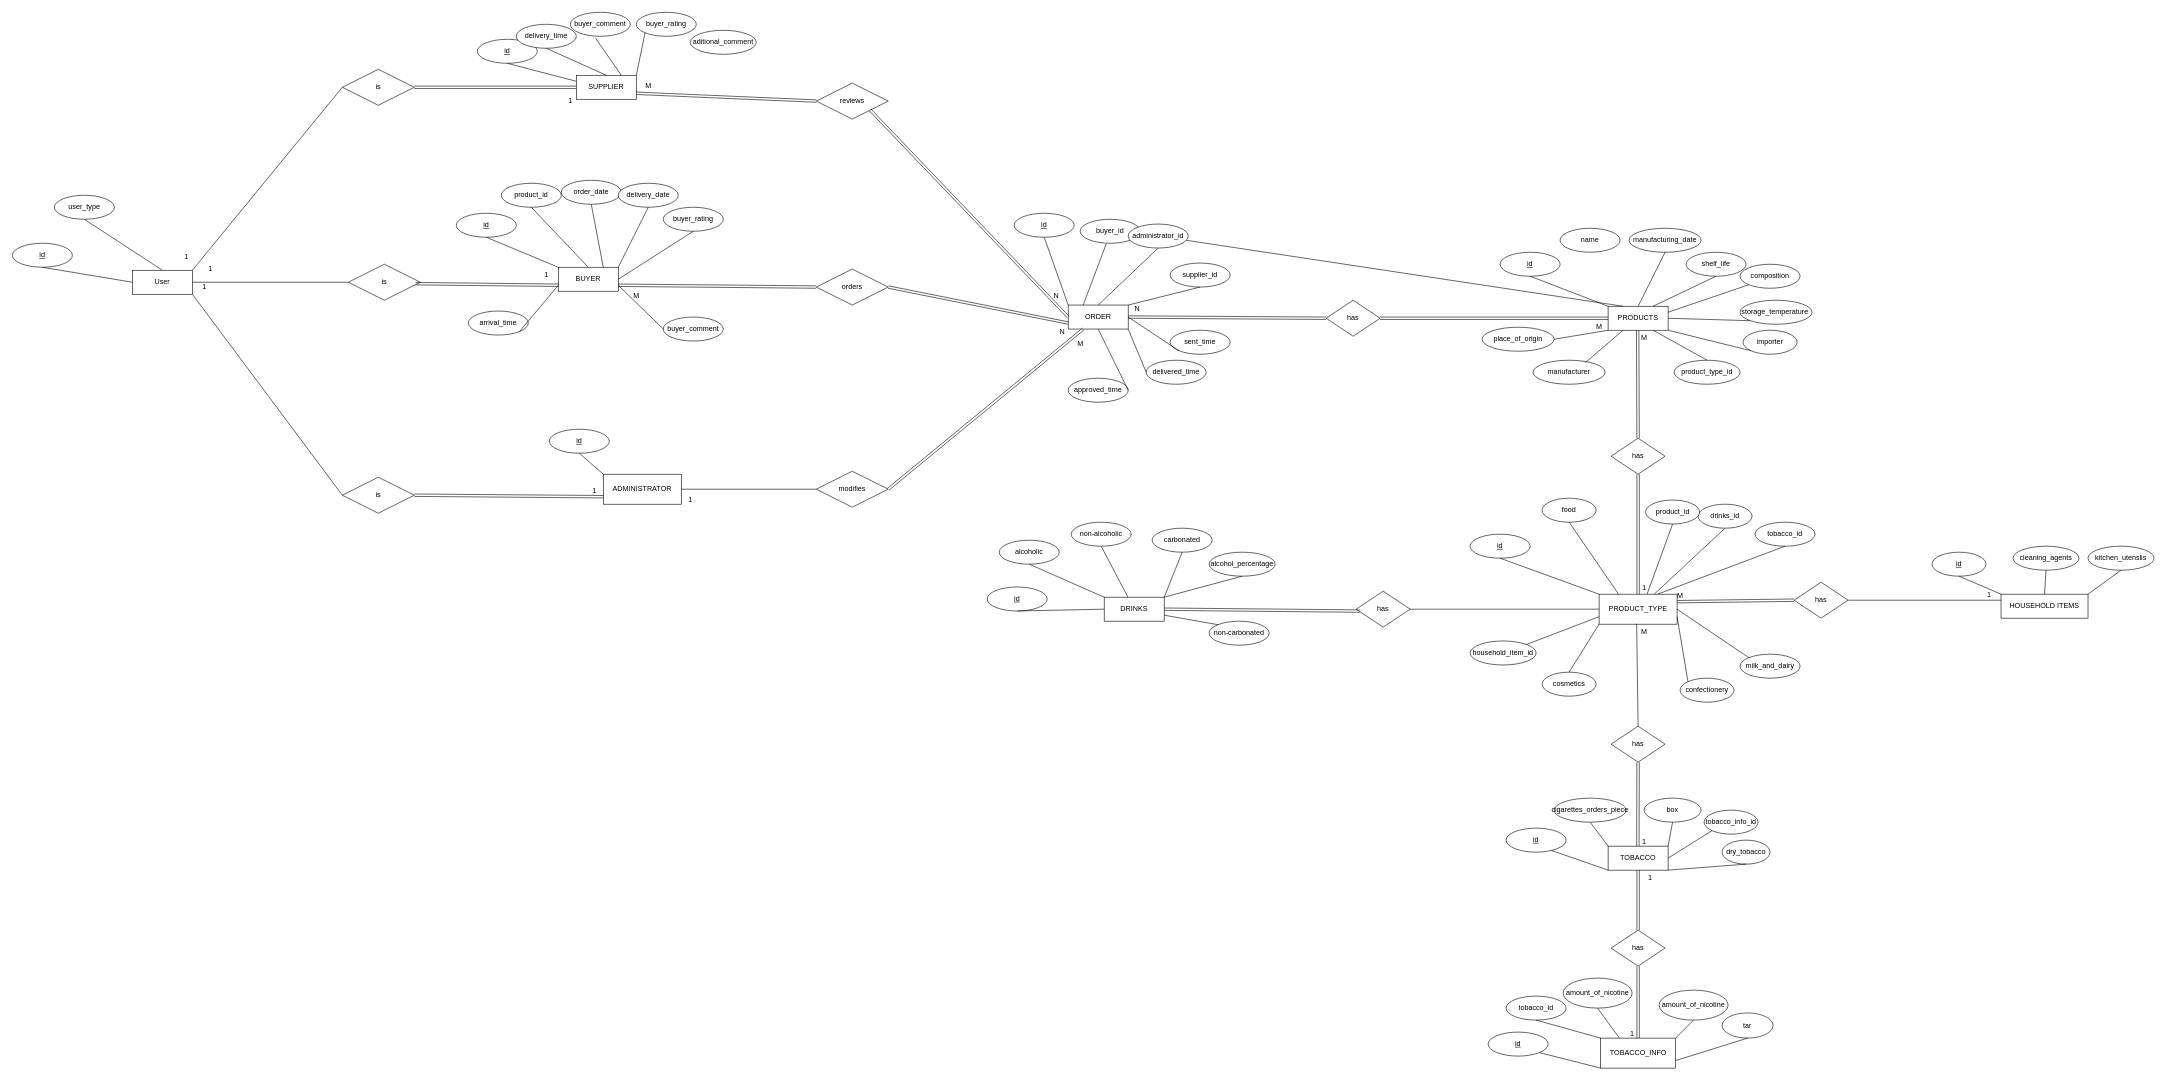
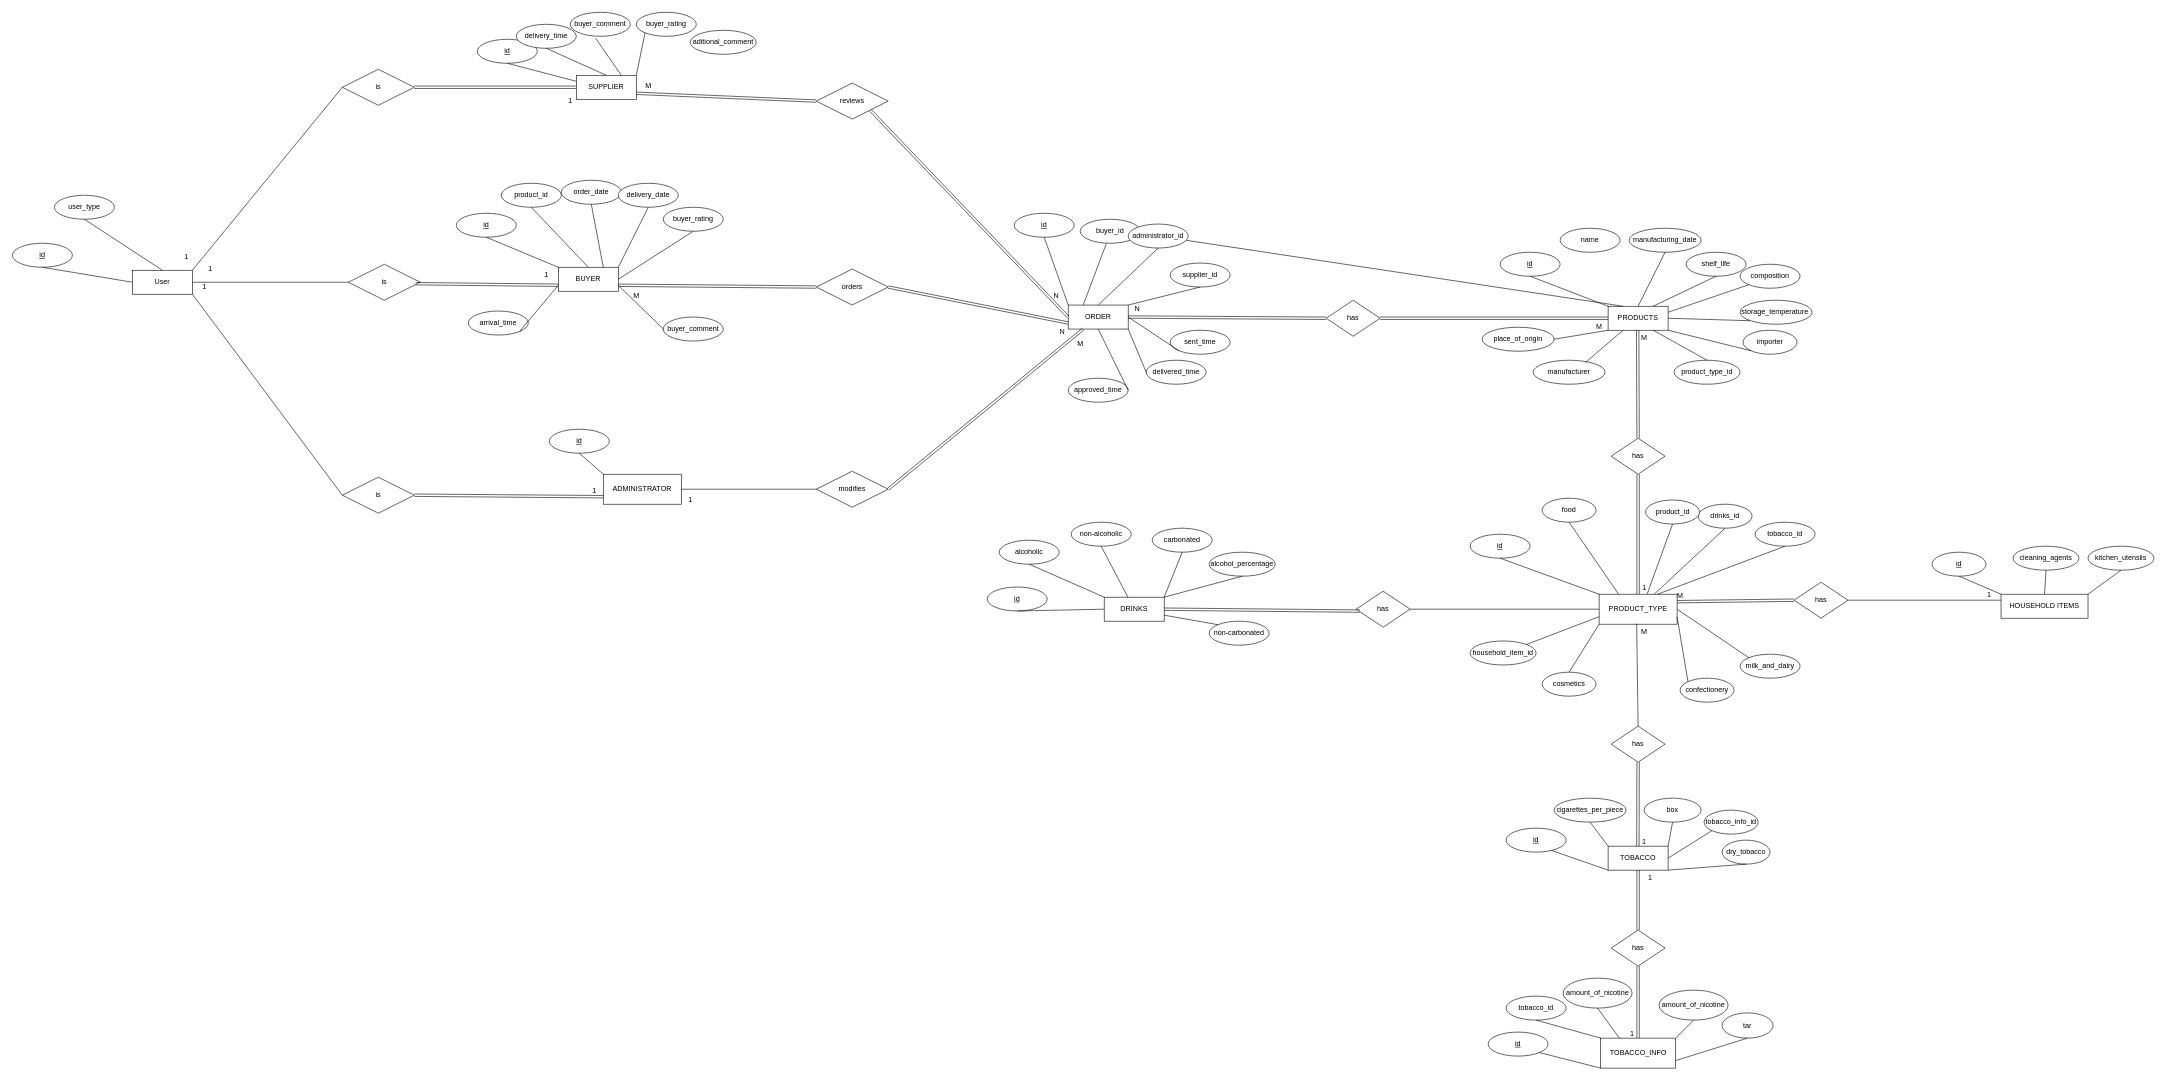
node "cigarettes_orders_piece": label "cigarettes_orders_piece" -> "cigarettes_per_piece"
